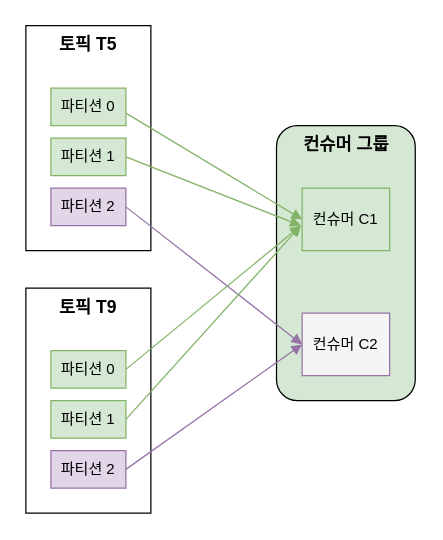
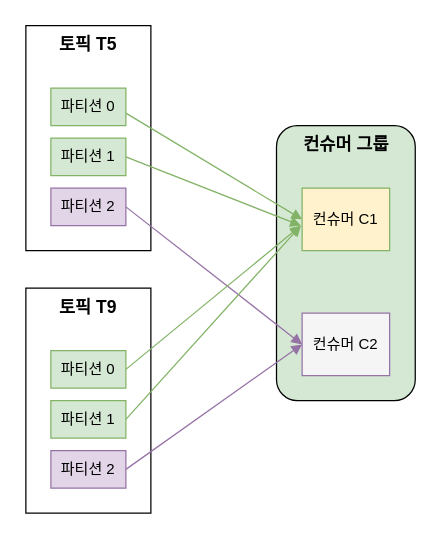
node "컨슈머 C1": fillcolor #d5e8d4 -> #fff2cc
